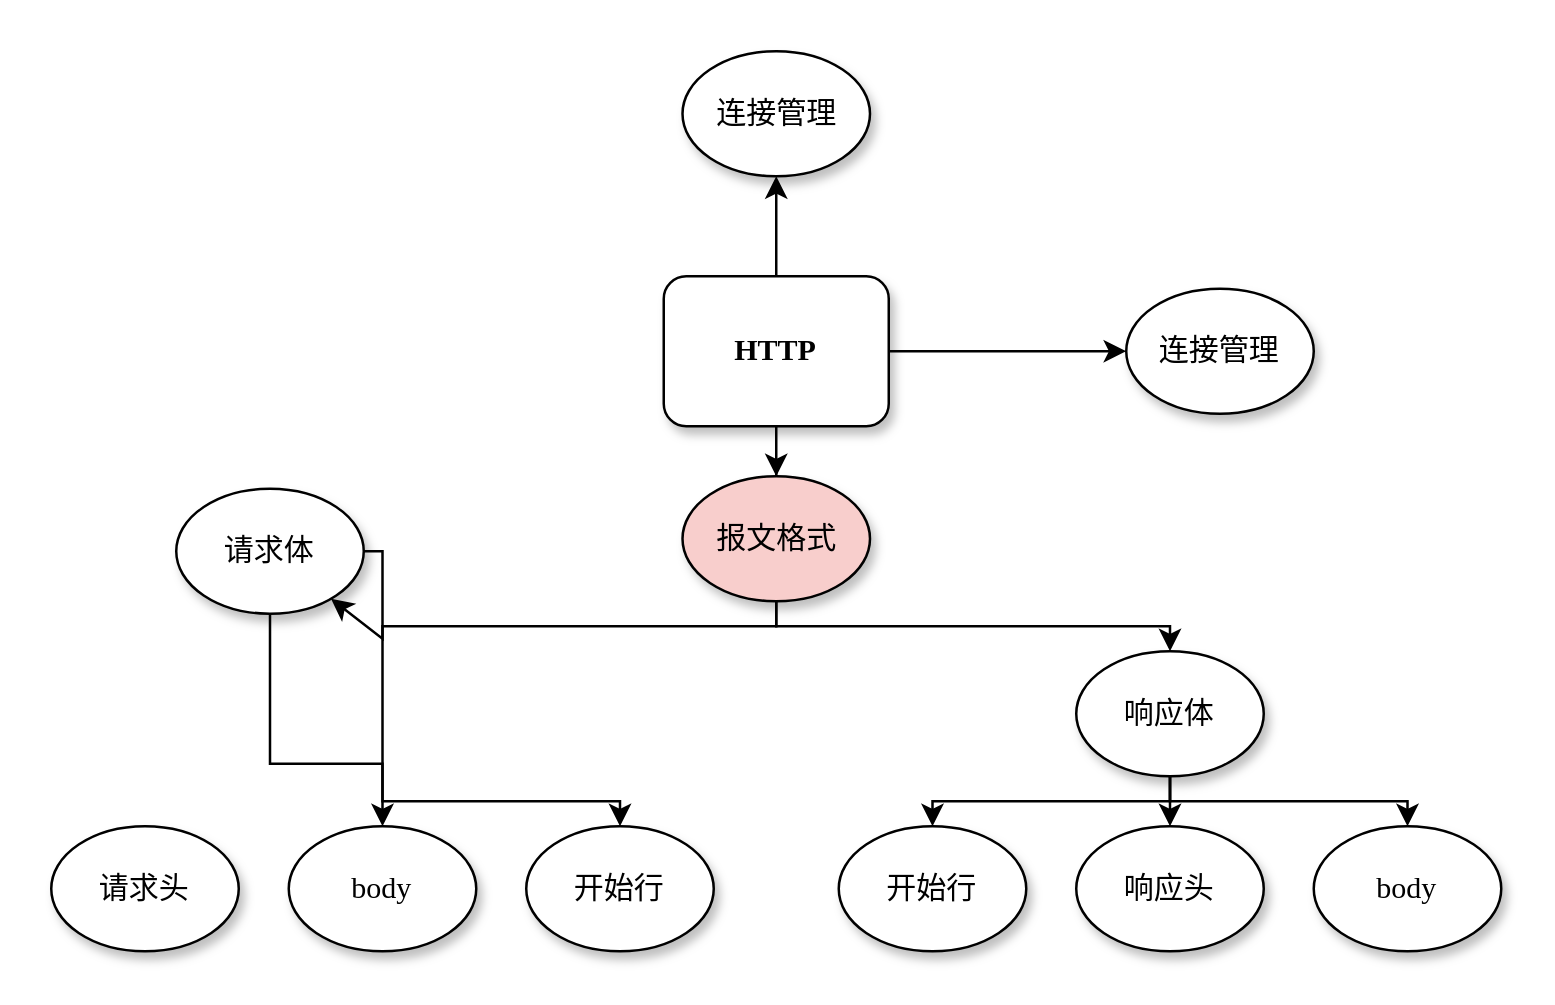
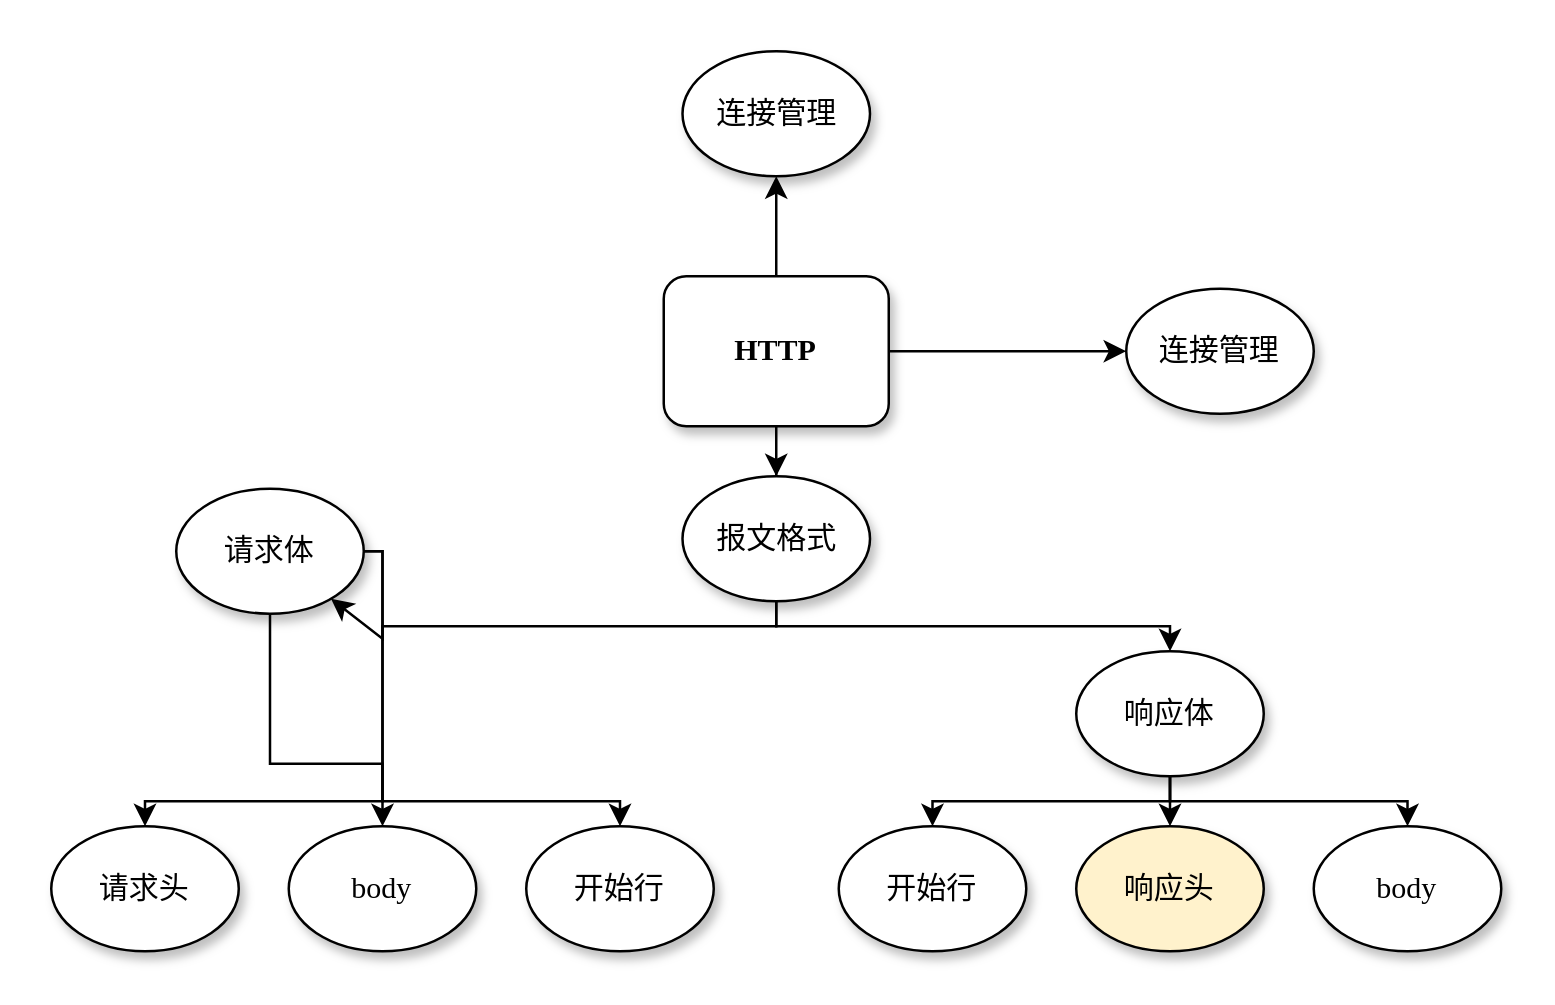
node "报文格式": fillcolor #f8cecc -> #ffffff
edge "请求体" -> "请求头": added
node "响应头": fillcolor #ffffff -> #fff2cc
